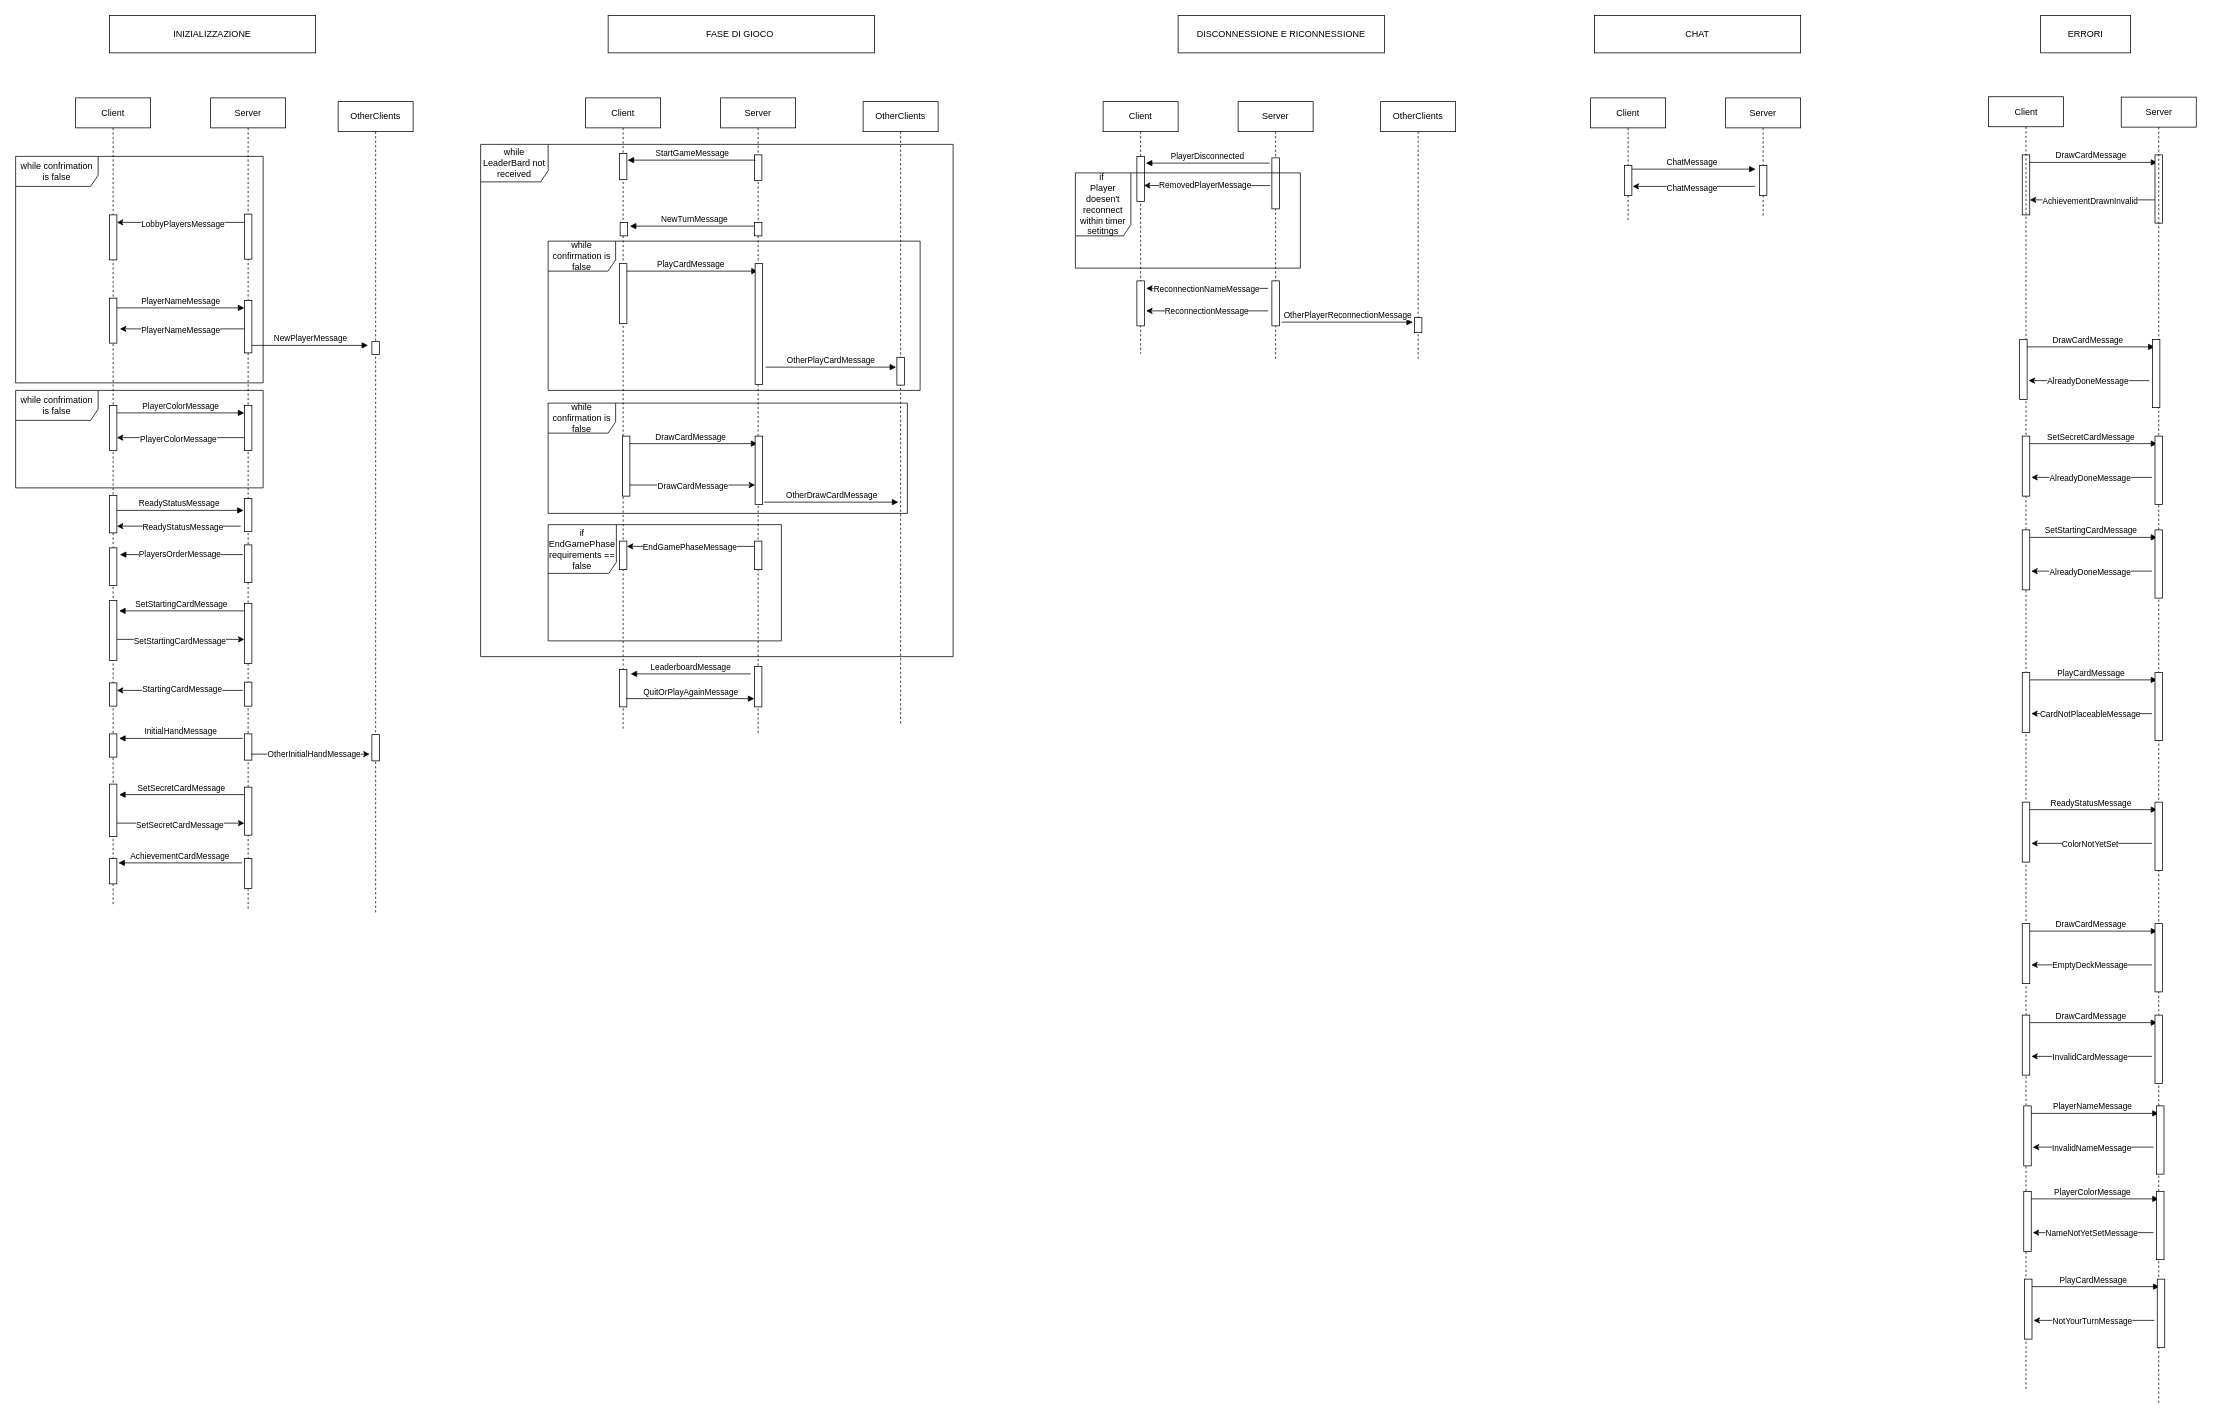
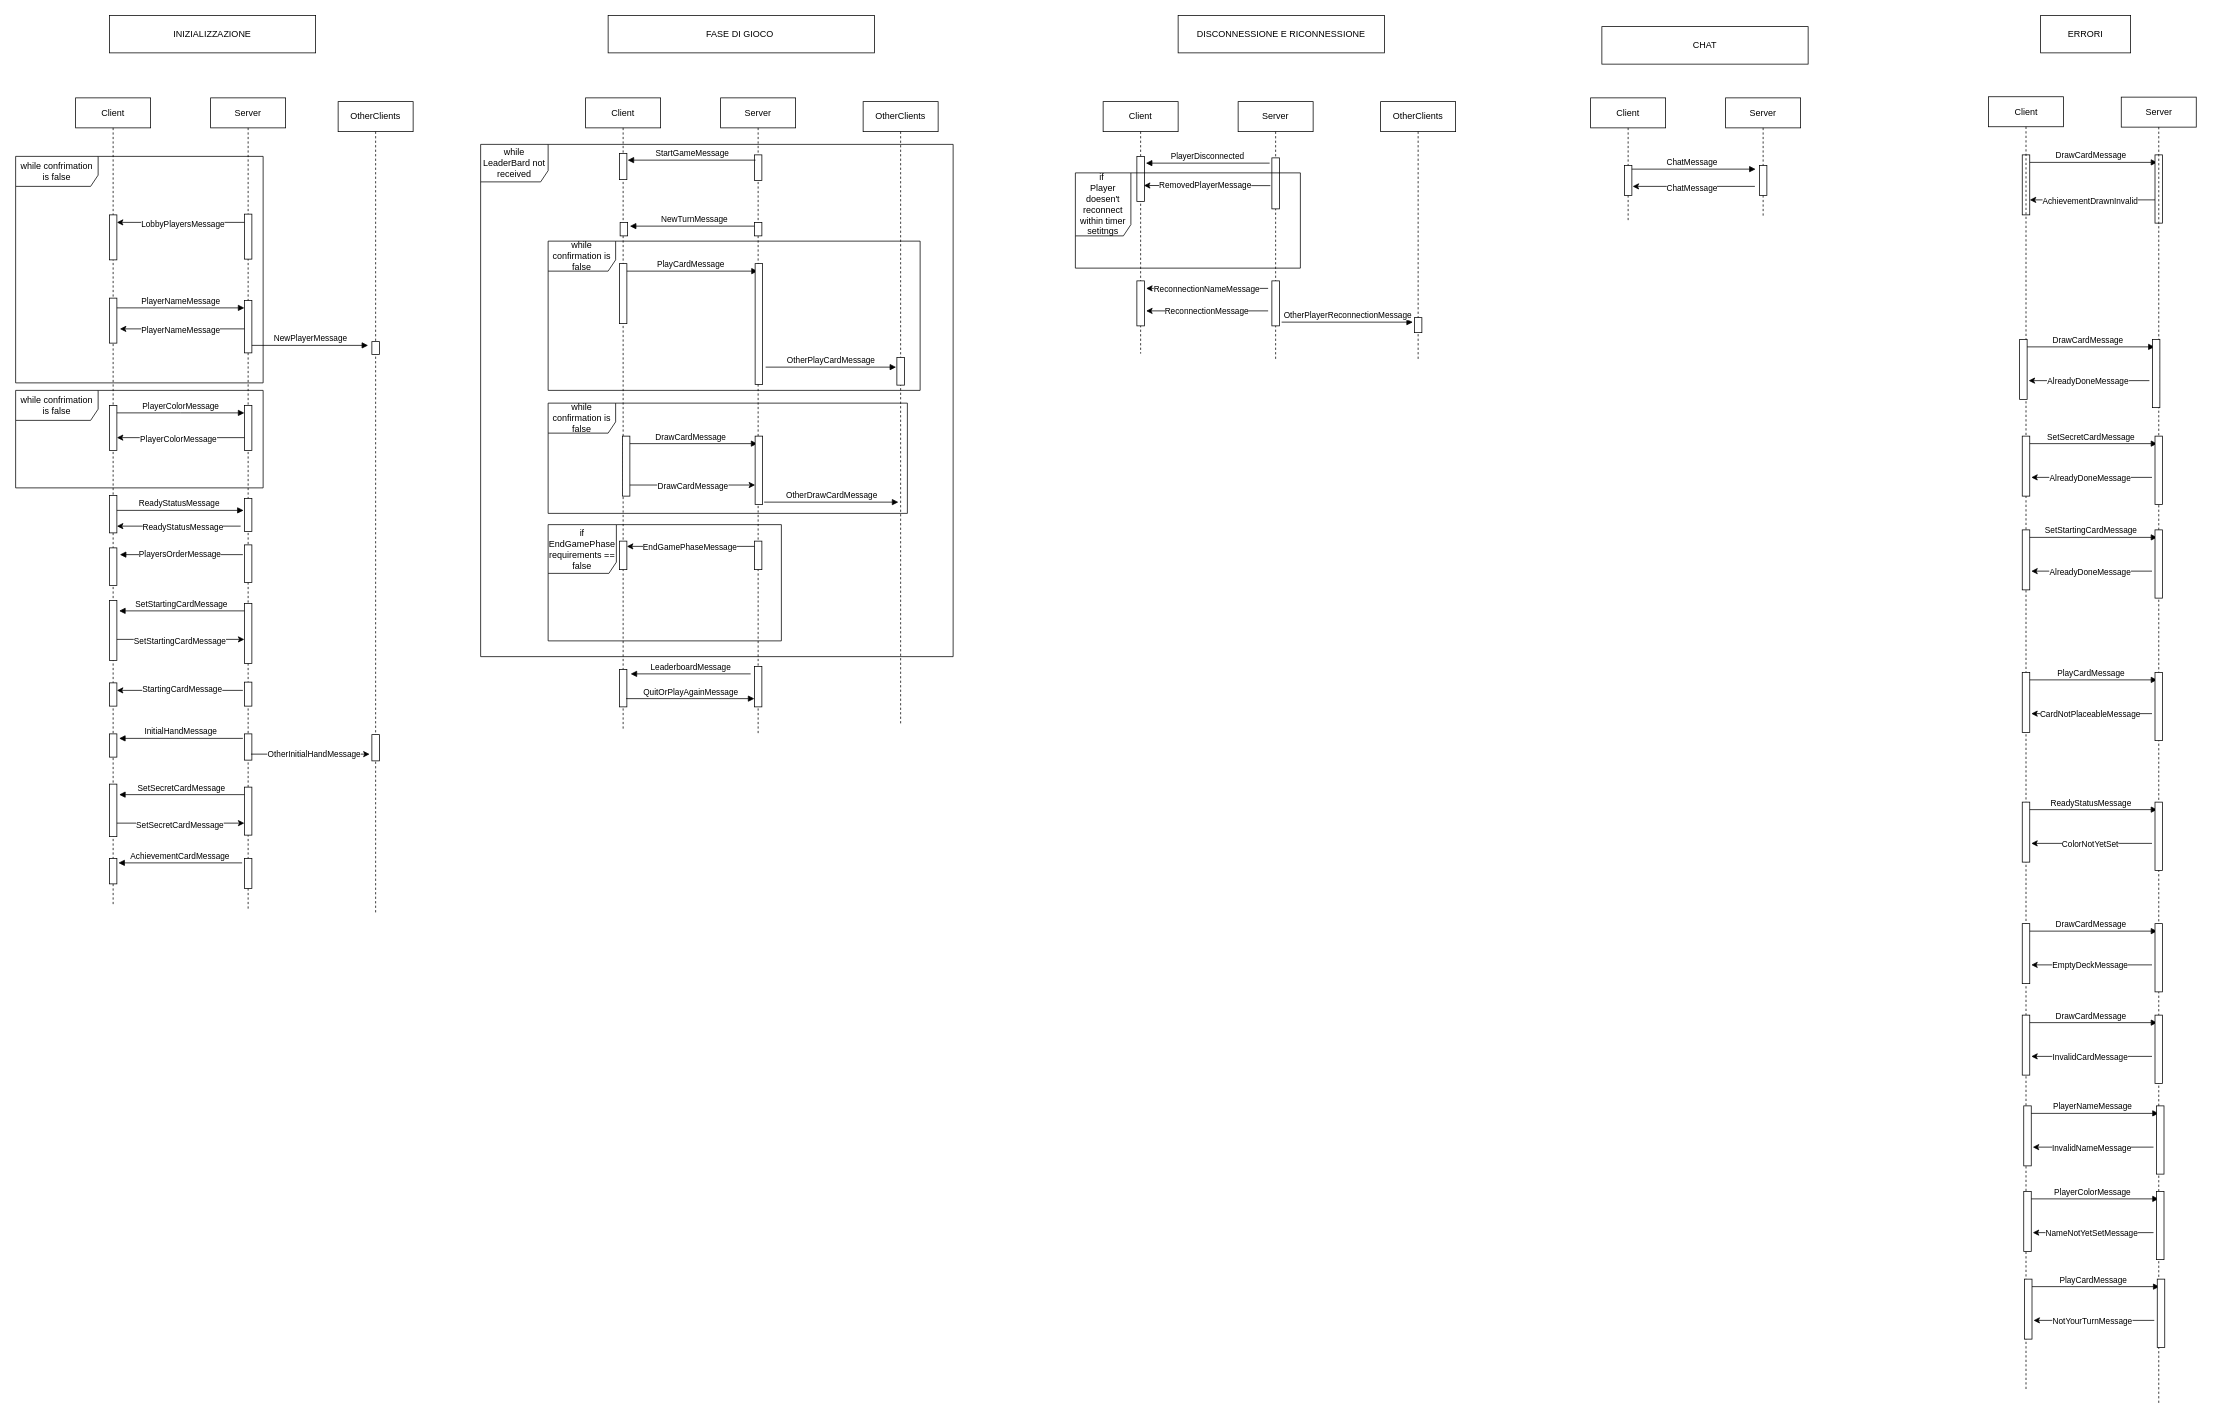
node "CHAT": moved (1697, 34) -> (1705, 45)
